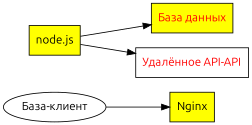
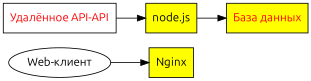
edge "node.js" -> "Удалённое API-API": reversed
node "База-клиент": label "База-клиент" -> "Web-клиент"
